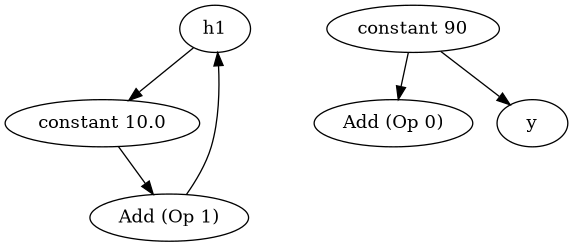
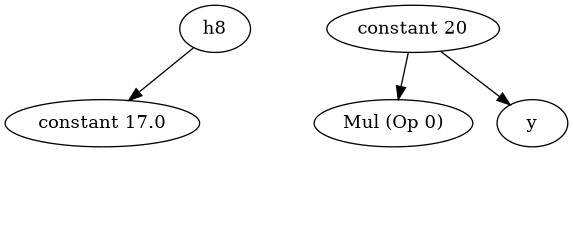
node "h1": label "h1" -> "h8"
node "constant 90": label "constant 90" -> "constant 20"
node "constant 10.0": label "constant 10.0" -> "constant 17.0"
node "Add (Op 0)": label "Add (Op 0)" -> "Mul (Op 0)"
node "Add (Op 1)": removed
